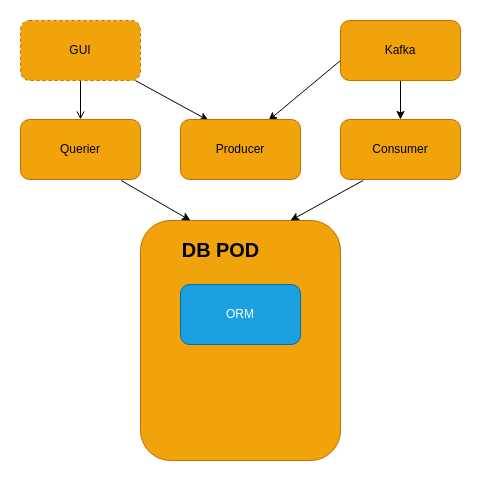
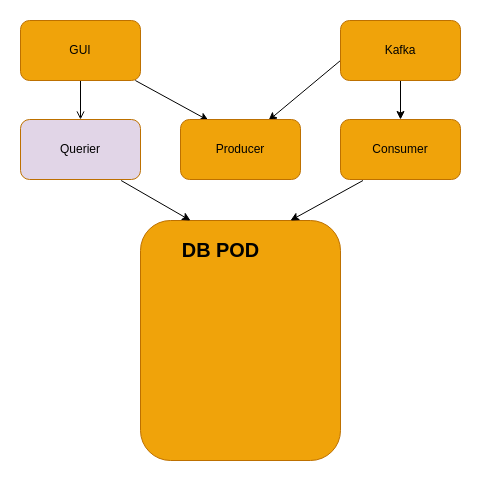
node "GUI": style dashed -> solid
node "Querier": fillcolor #f0a30a -> #e1d5e7
node "ORM": removed
